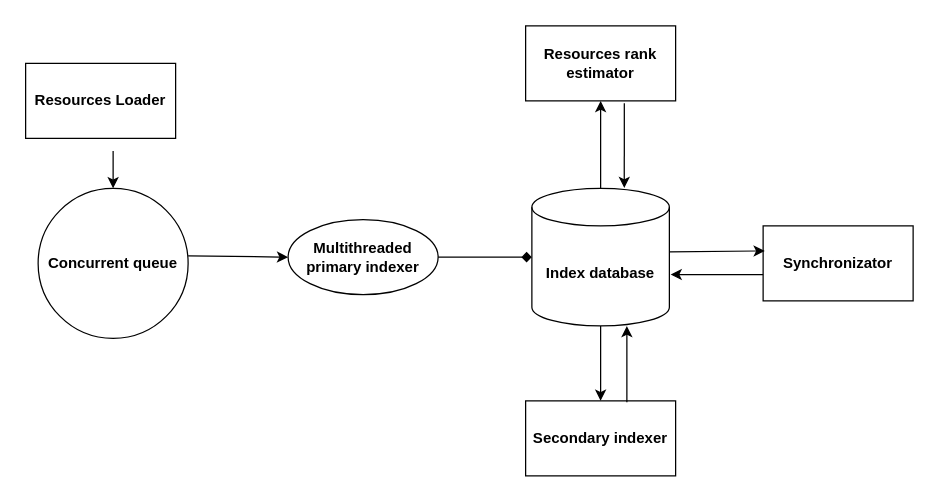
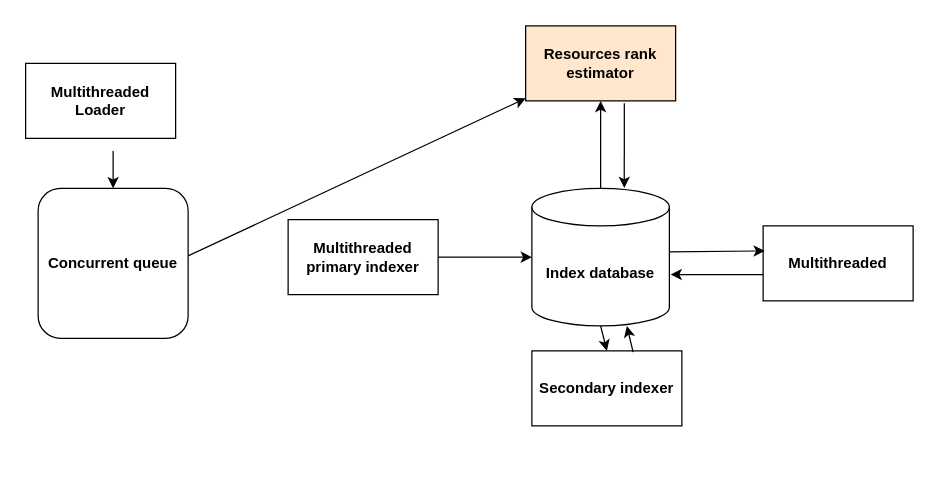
node "Resources rank estimator": fillcolor #ffffff -> #ffe6cc
node "Resources Loader": label "Resources Loader" -> "Multithreaded Loader"
edge "Concurrent queue" -> "Multithreaded primary indexer": now "Concurrent queue" -> "Resources rank estimator"
node "Multithreaded primary indexer": shape ellipse -> rectangle
edge "Multithreaded primary indexer" -> "Index database": arrowhead diamond -> classic
node "Concurrent queue": shape ellipse -> rounded rectangle
node "Synchronizator": label "Synchronizator" -> "Multithreaded"
node "Secondary indexer": moved (601, 438) -> (607, 388)
